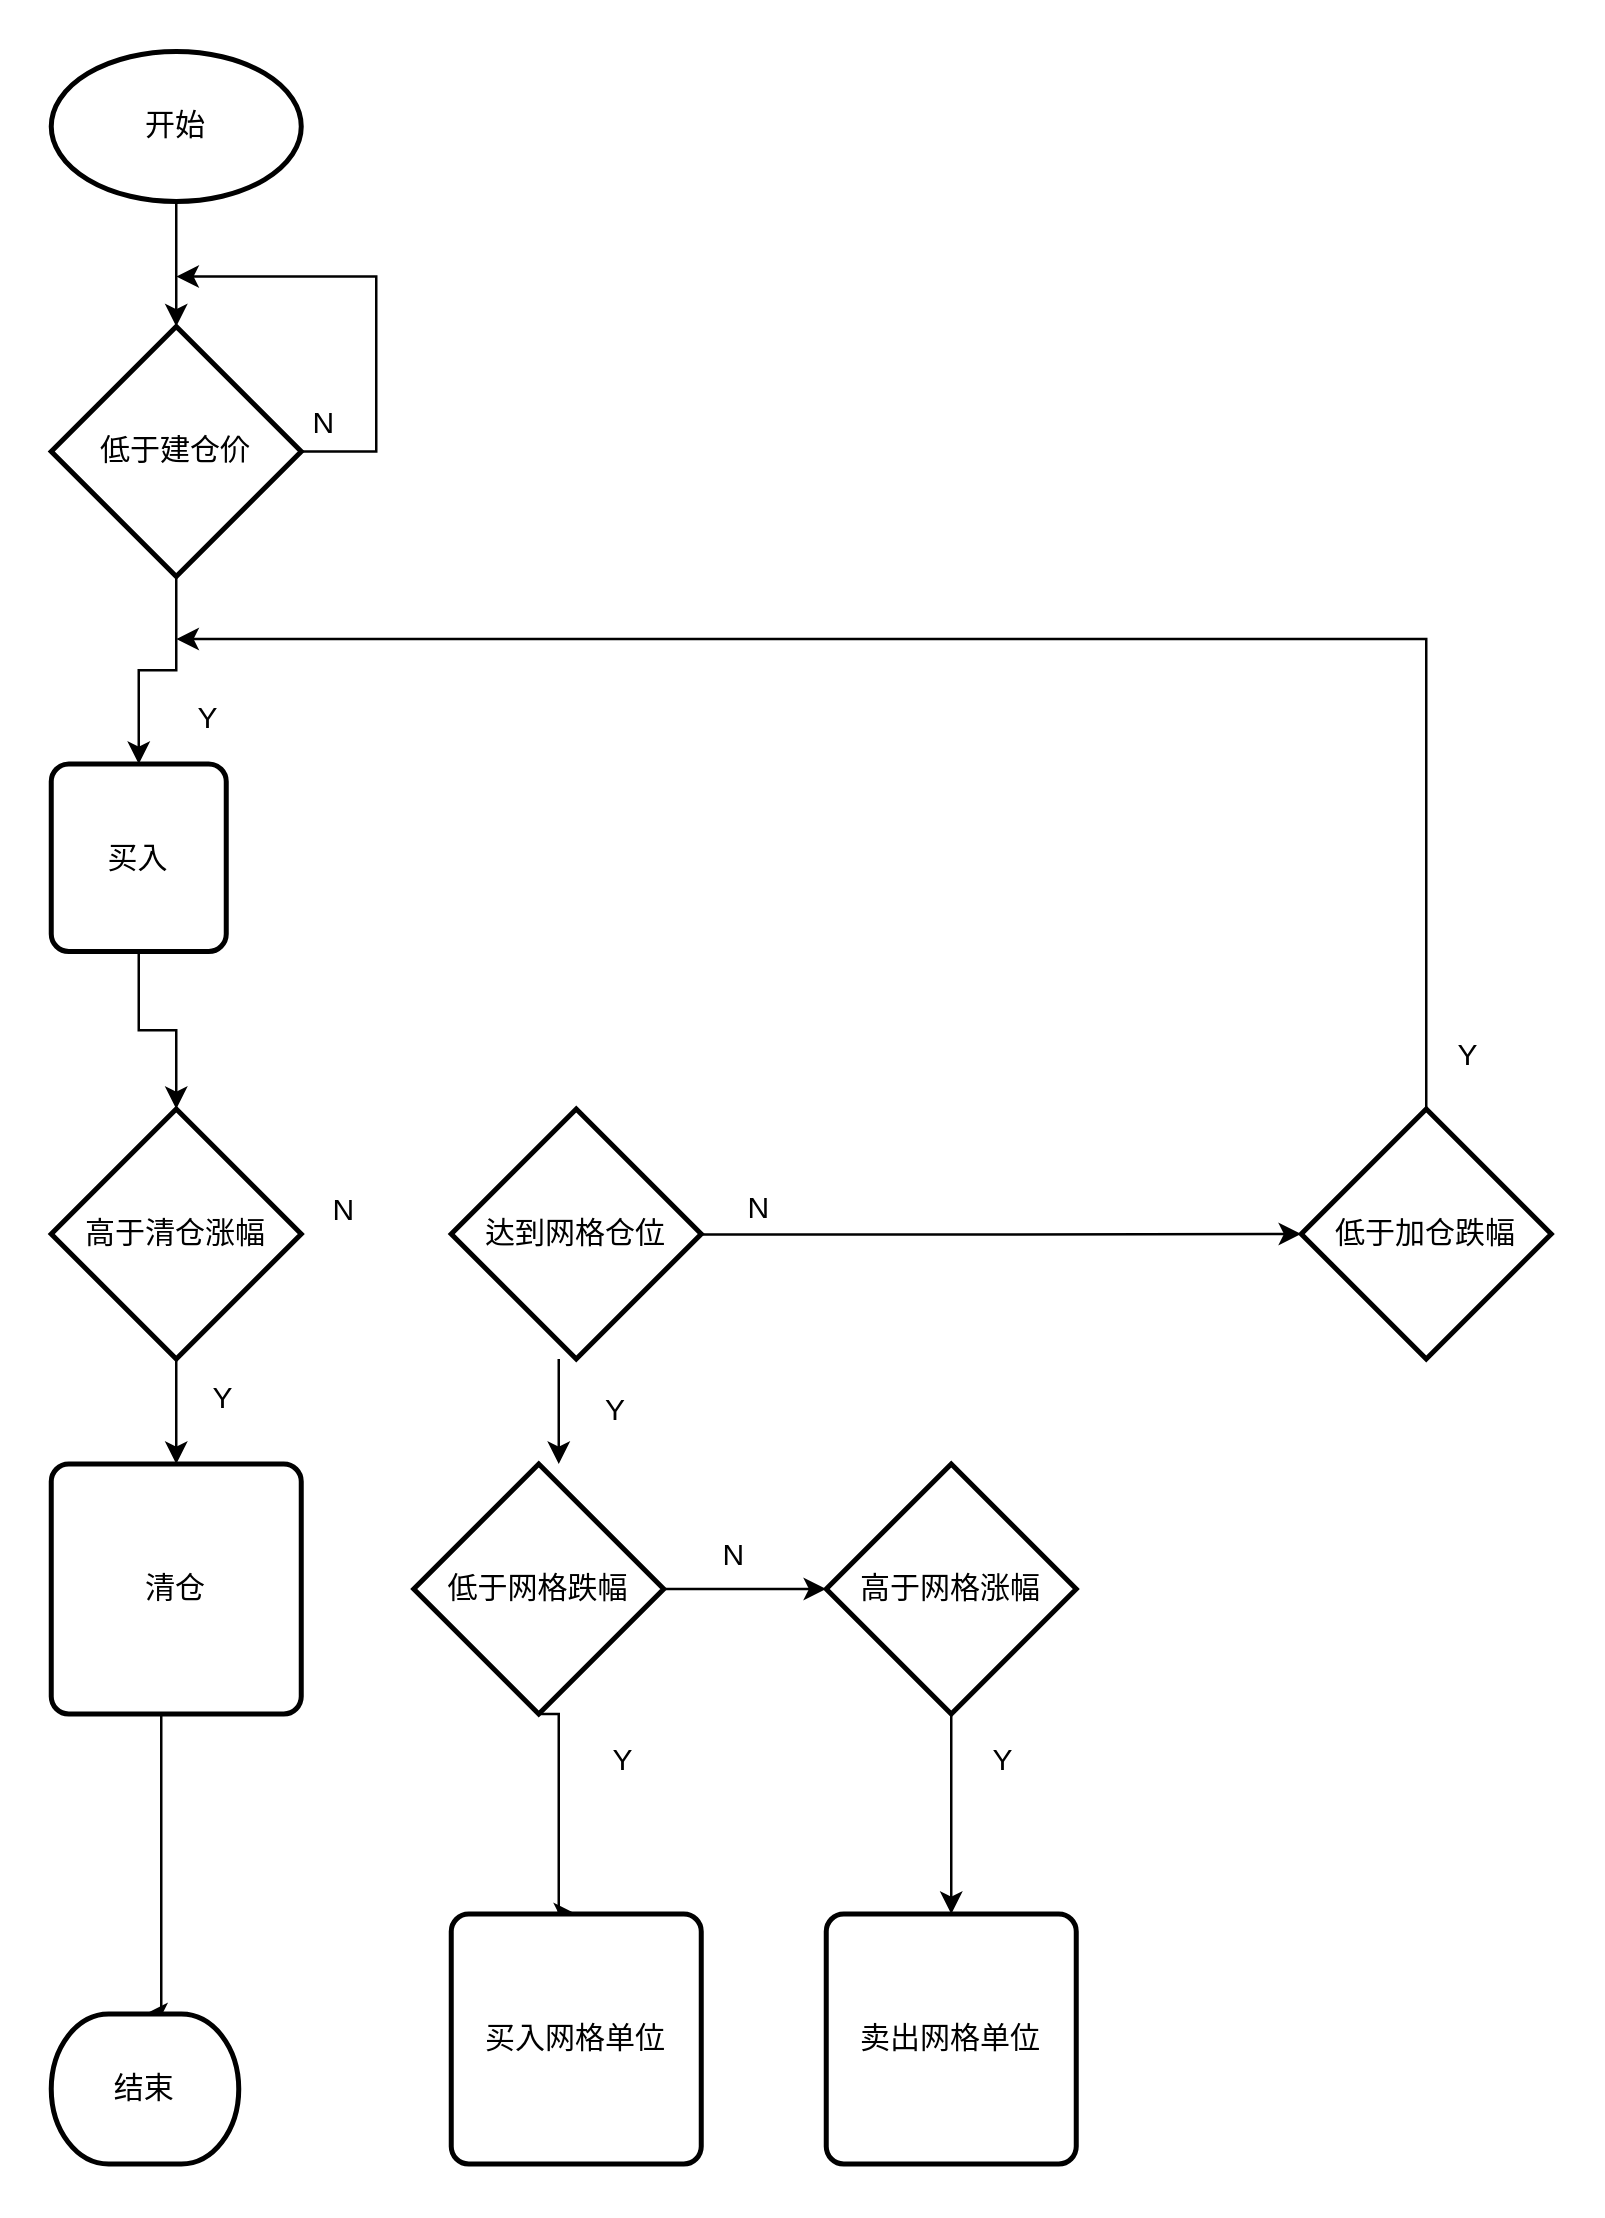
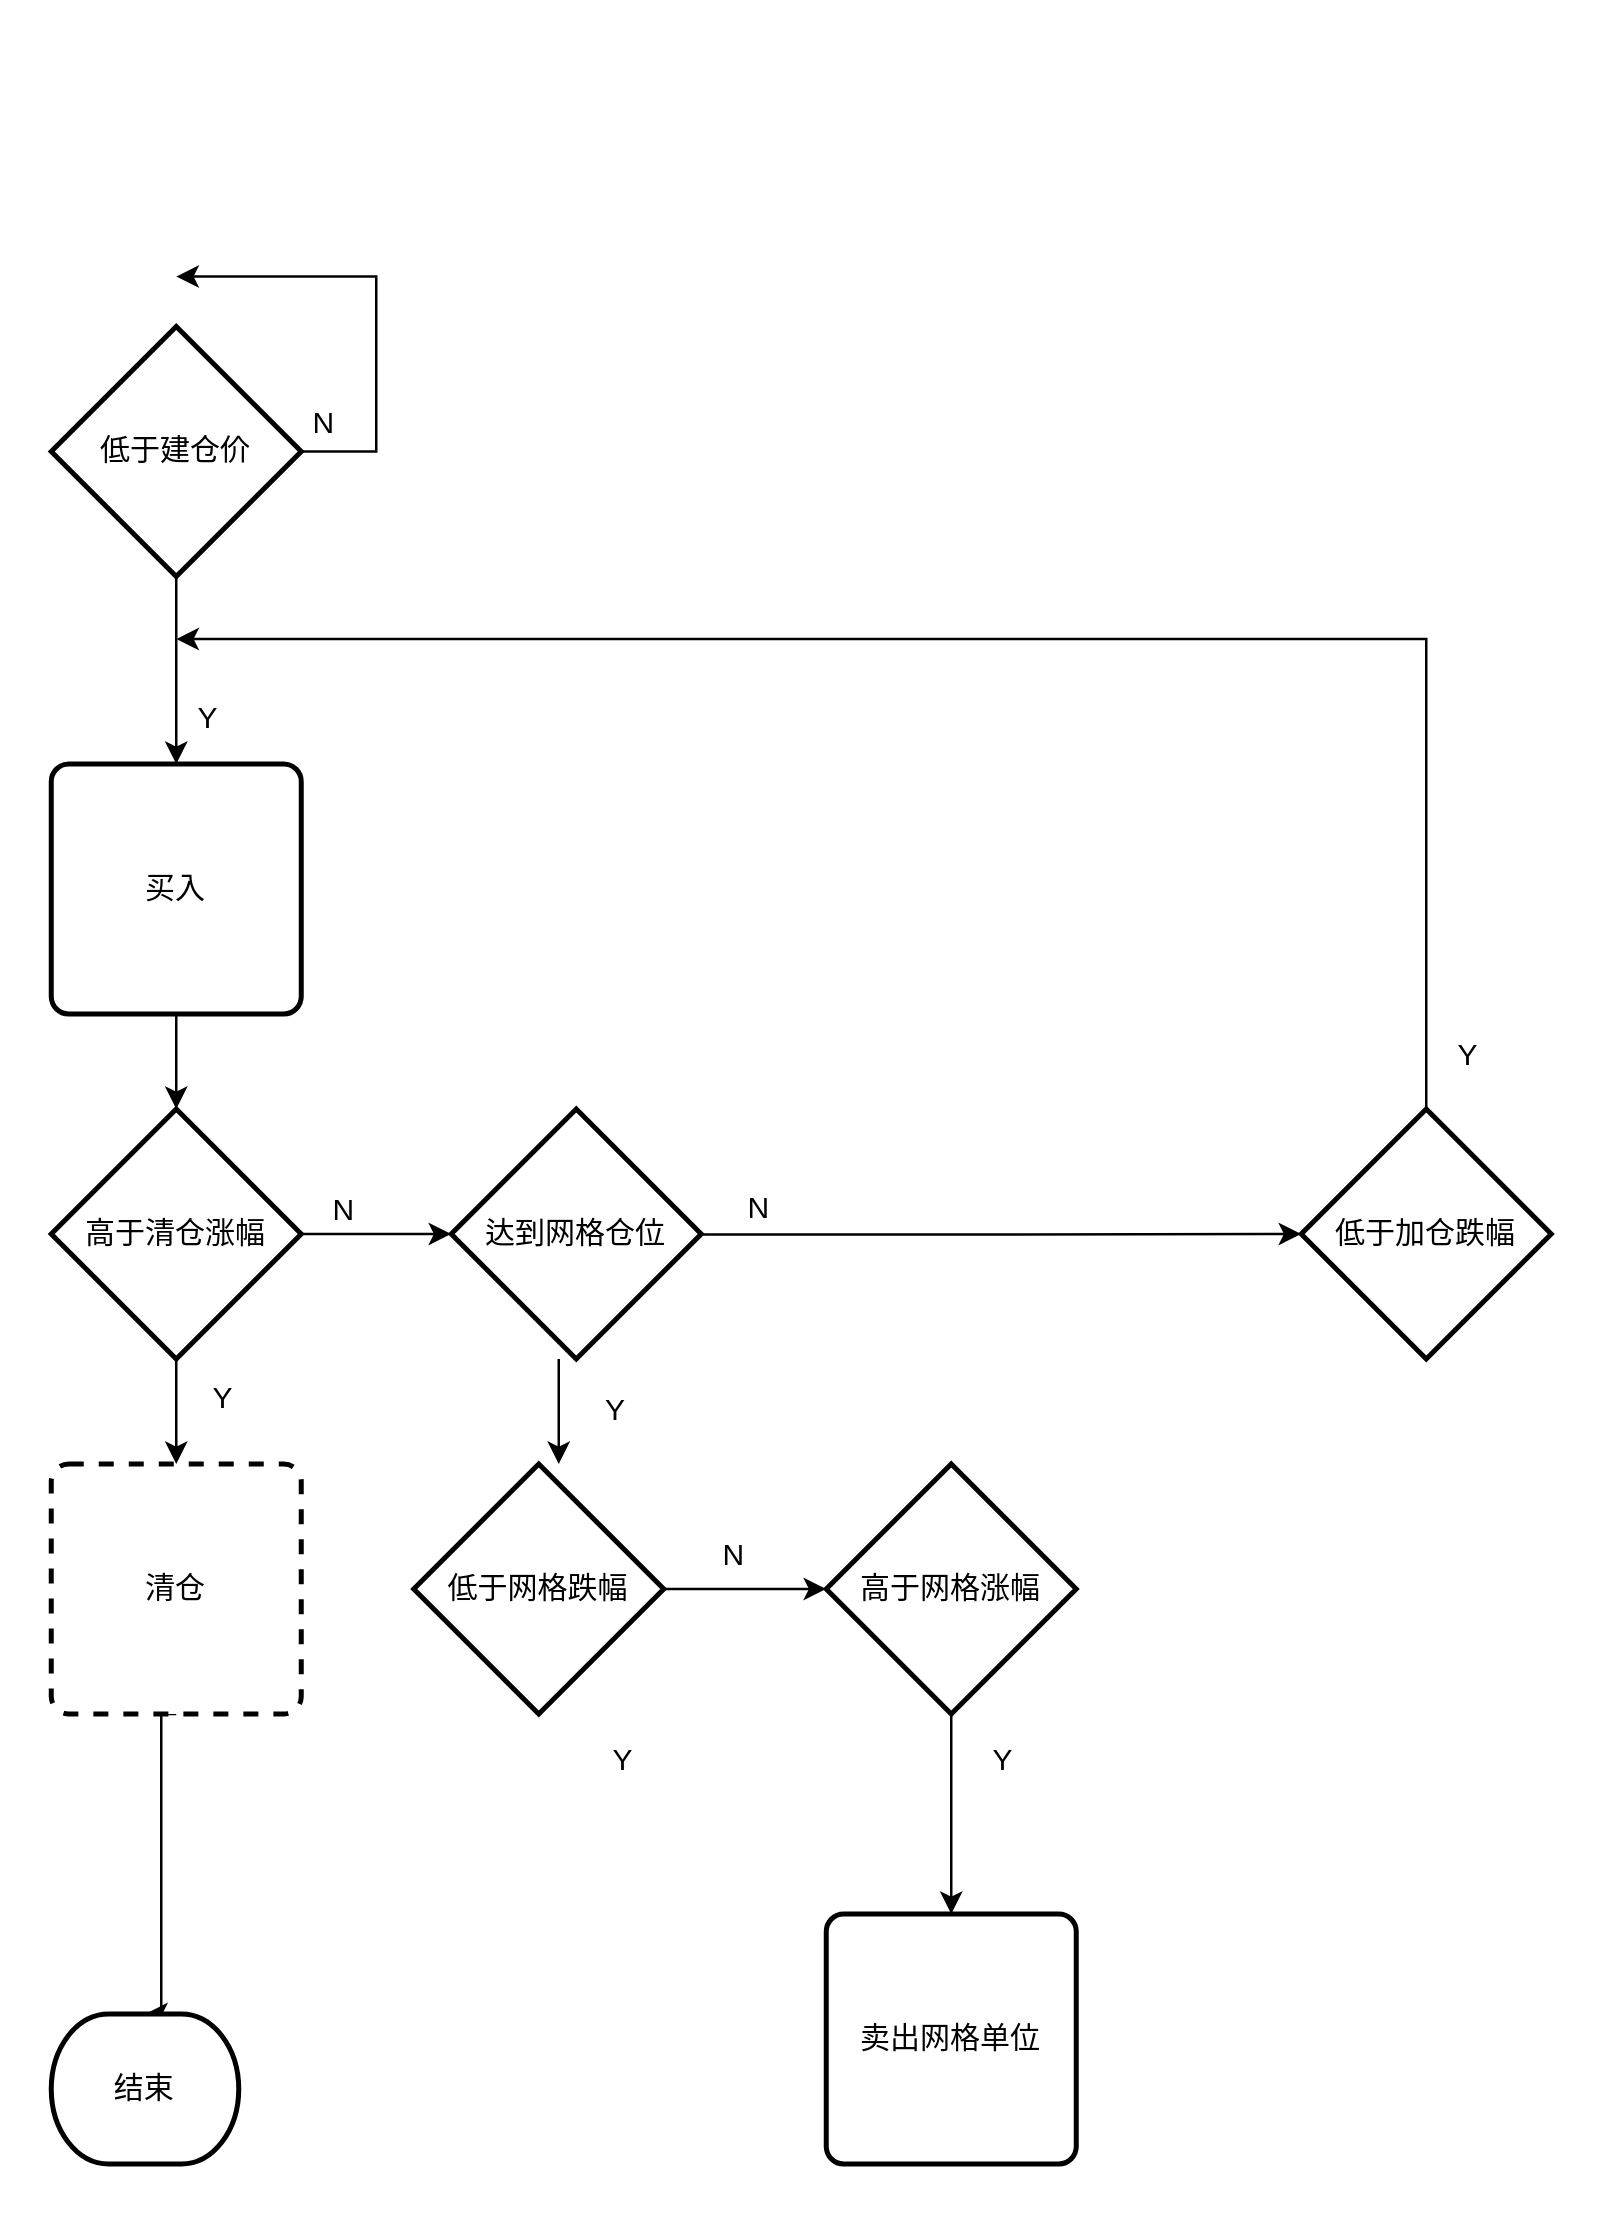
node "开始": removed
edge "开始" -> "低于建仓价": removed
node "买入": size 175x188 -> 250x250
edge "高于清仓涨幅" -> "达到网格仓位": added
node "清仓": style solid -> dashed
edge "低于网格跌幅" -> "买入网格单位": removed
node "买入网格单位": removed
